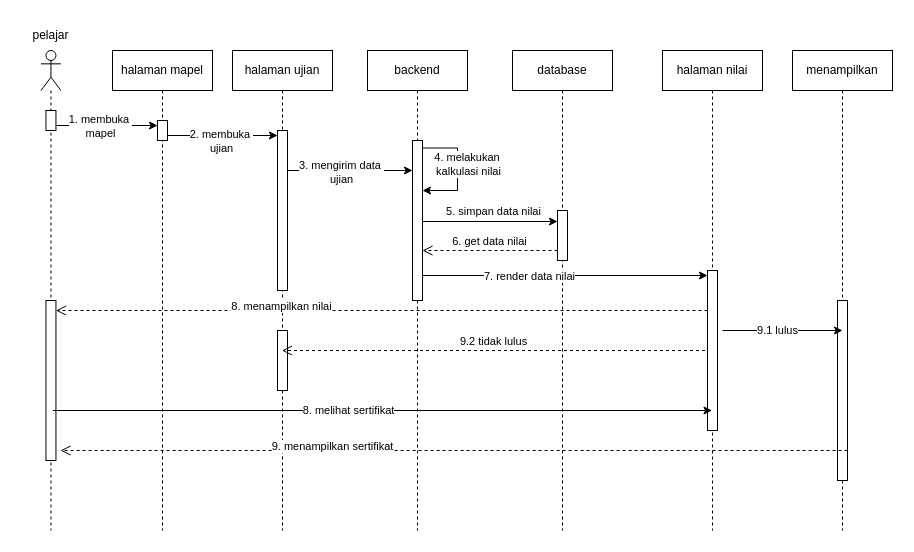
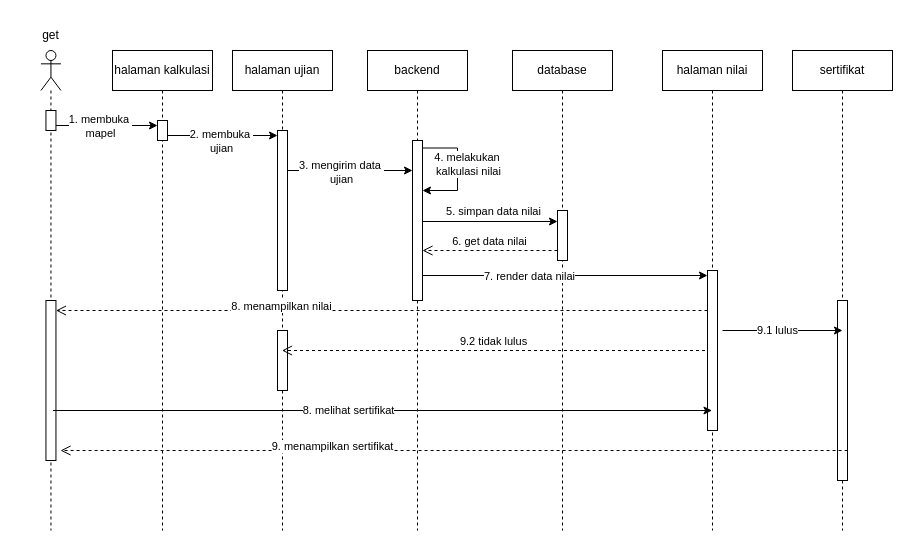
node "pelajar": label "pelajar" -> "get"
node "halaman mapel": label "halaman mapel" -> "halaman kalkulasi"
node "menampilkan": label "menampilkan" -> "sertifikat"
